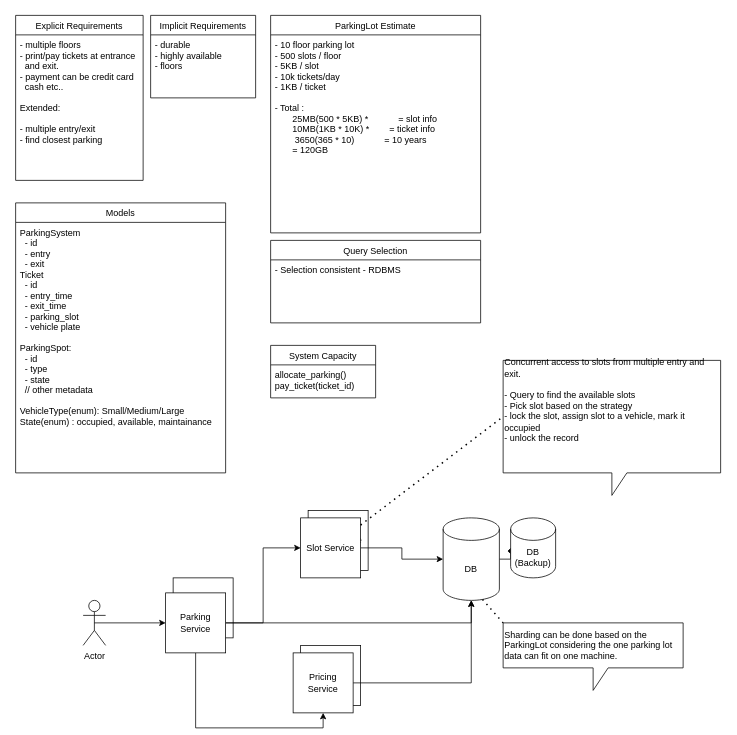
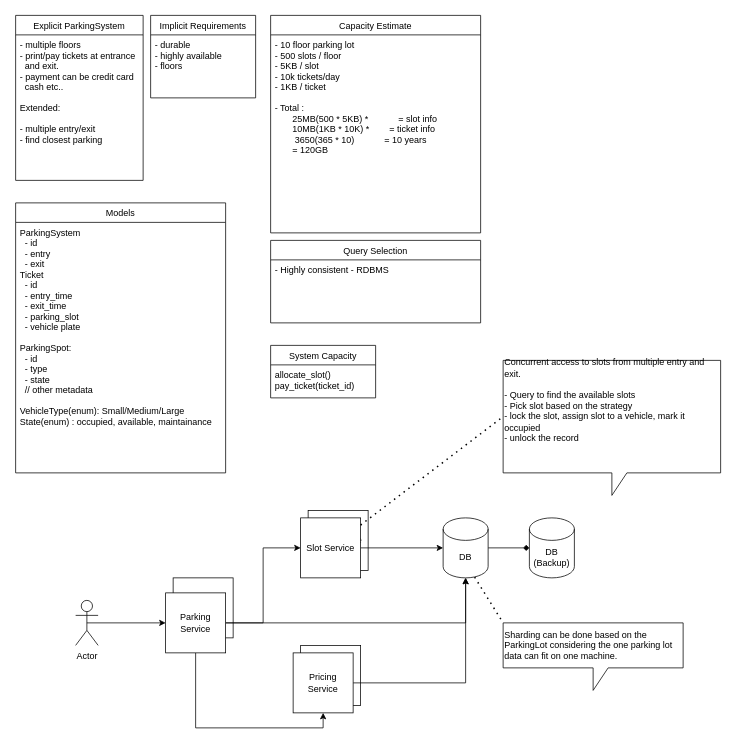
node "Explicit Requirements": label "Explicit Requirements" -> "Explicit ParkingSystem"
node "ParkingLot Estimate": label "ParkingLot Estimate" -> "Capacity Estimate"
node "- Selection consistent - RDBMS": label "- Selection consistent - RDBMS" -> "- Highly consistent - RDBMS"
node "allocate_parking() pay_ticket(ticket_id)": label "allocate_parking() pay_ticket(ticket_id)" -> "allocate_slot() pay_ticket(ticket_id)"
node "DB (Backup)": moved (533, 548) -> (552, 548)
node "DB": size 56x83 -> 45x60
node "Actor": moved (94, 623) -> (87, 623)
